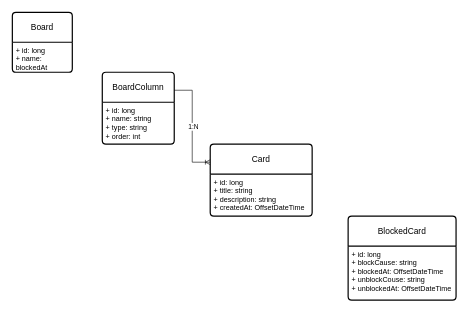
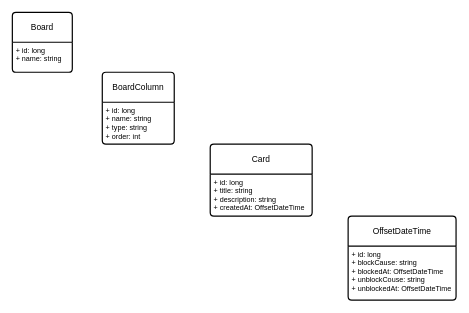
node "+ id: long + name: blockedAt": label "+ id: long + name: blockedAt" -> "+ id: long + name: string"
edge "BoardColumn" -> "Card": removed, label "1:N"
node "BlockedCard": label "BlockedCard" -> "OffsetDateTime"
